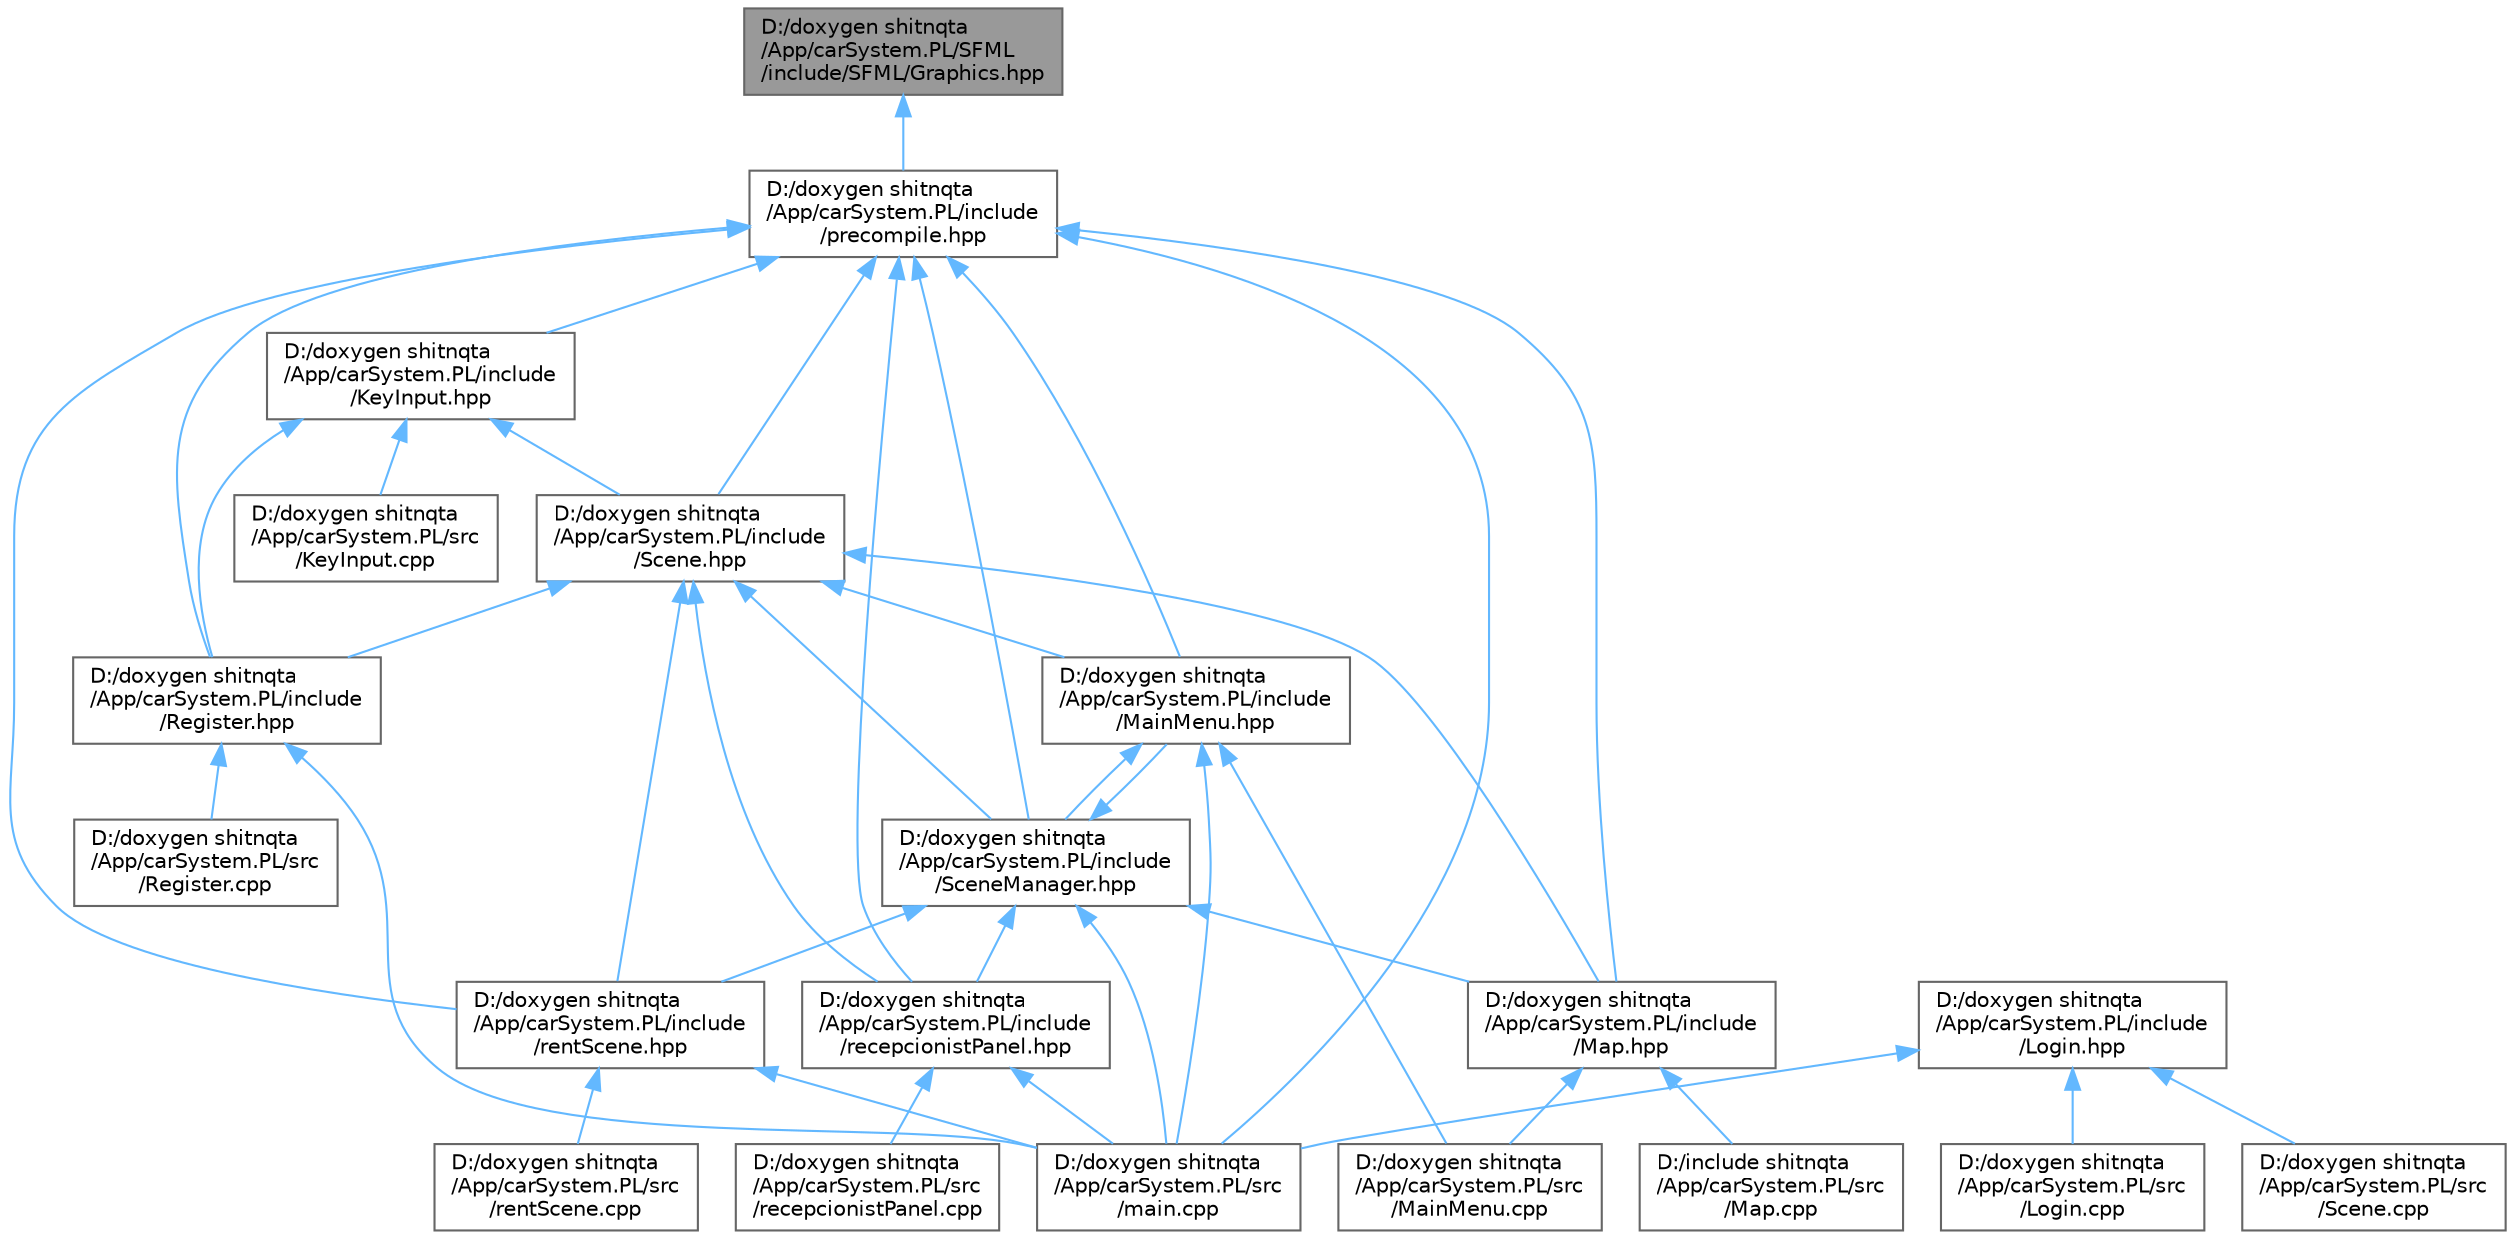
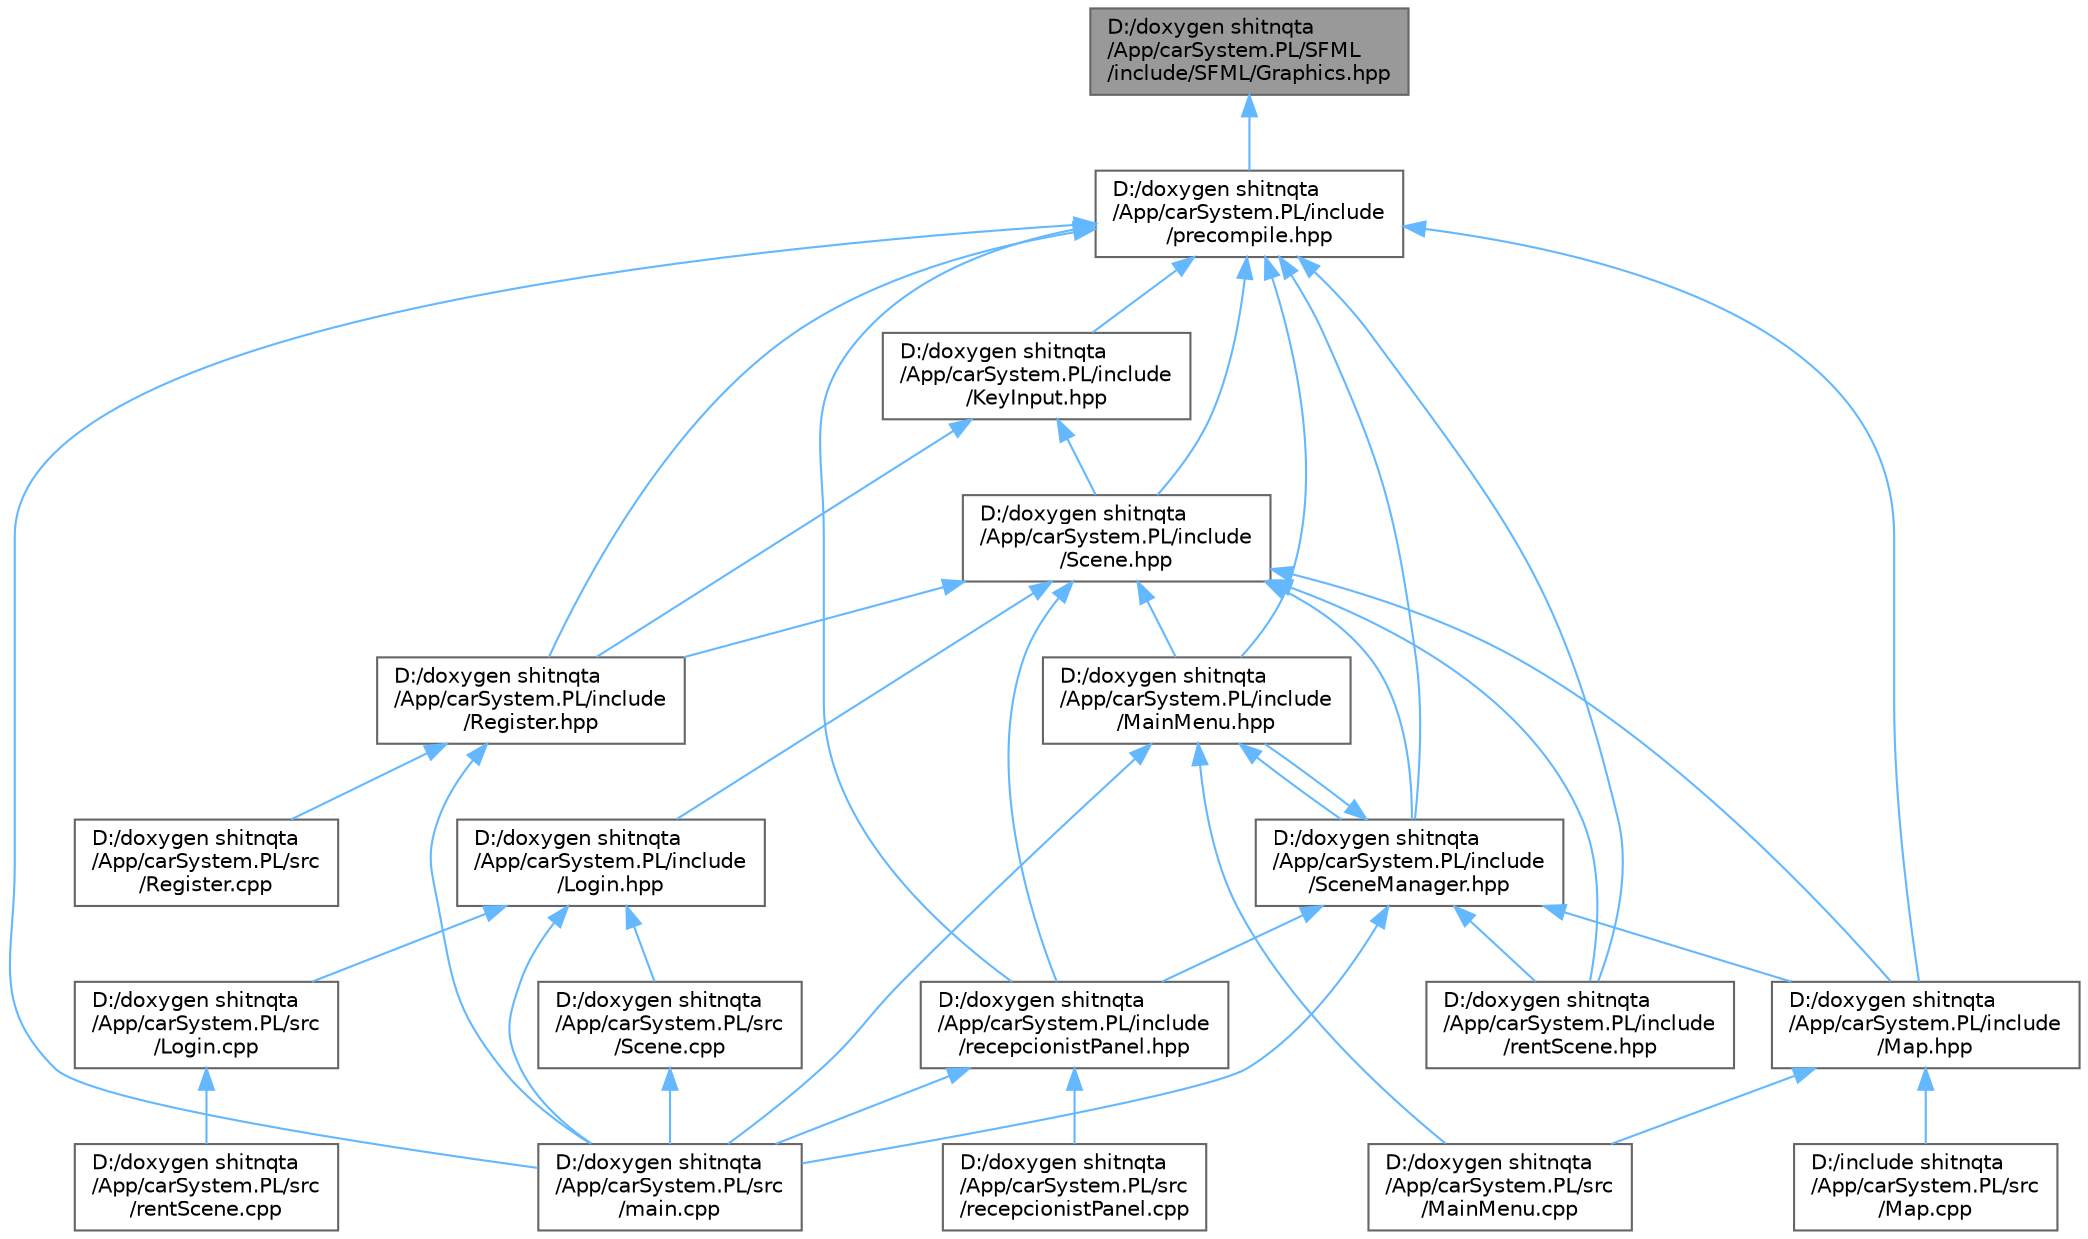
node "D:/doxygen shitnqta /App/carSystem.PL/src /KeyInput.cpp": removed
edge "D:/doxygen shitnqta /App/carSystem.PL/include /Login.hpp" -> "D:/doxygen shitnqta /App/carSystem.PL/include /Scene.hpp": added
edge "D:/doxygen shitnqta /App/carSystem.PL/src /main.cpp" -> "D:/doxygen shitnqta /App/carSystem.PL/include /rentScene.hpp": now "D:/doxygen shitnqta /App/carSystem.PL/src /main.cpp" -> "D:/doxygen shitnqta /App/carSystem.PL/src /Scene.cpp"
edge "D:/doxygen shitnqta /App/carSystem.PL/src /rentScene.cpp" -> "D:/doxygen shitnqta /App/carSystem.PL/include /rentScene.hpp": now "D:/doxygen shitnqta /App/carSystem.PL/src /rentScene.cpp" -> "D:/doxygen shitnqta /App/carSystem.PL/src /Login.cpp"
